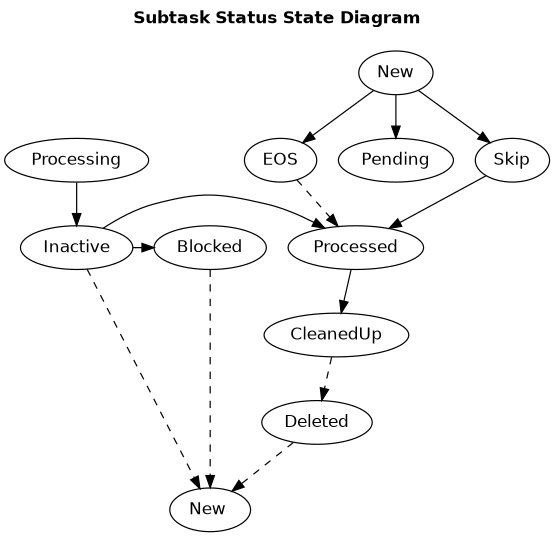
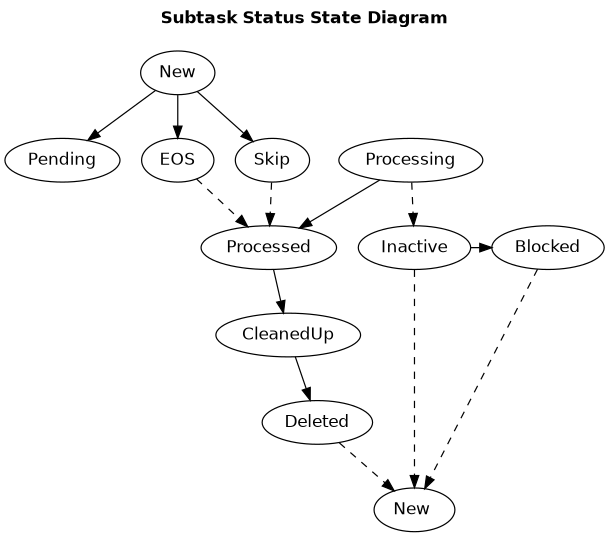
edge "Inactive" -> "Processed": now "Processing" -> "Processed"
edge "Processing" -> "Inactive": style solid -> dashed
edge "Skip" -> "Processed": style solid -> dashed
edge "CleanedUp" -> "Deleted": style dashed -> solid
